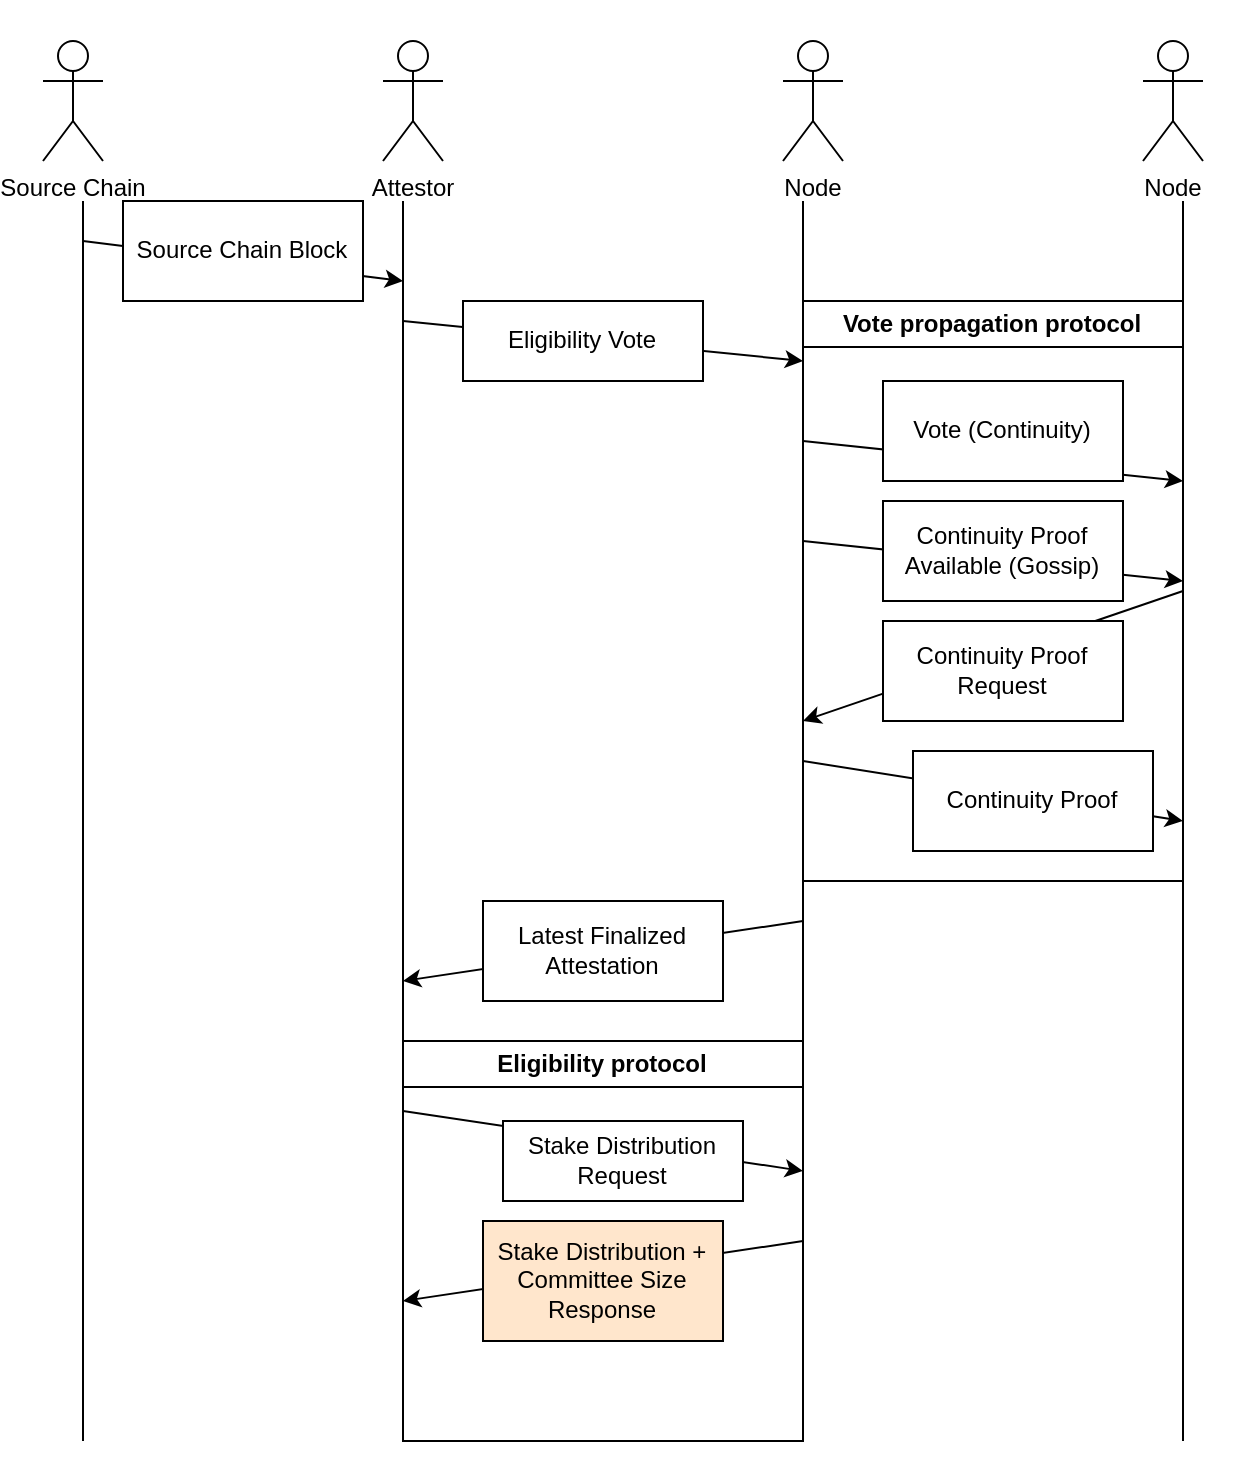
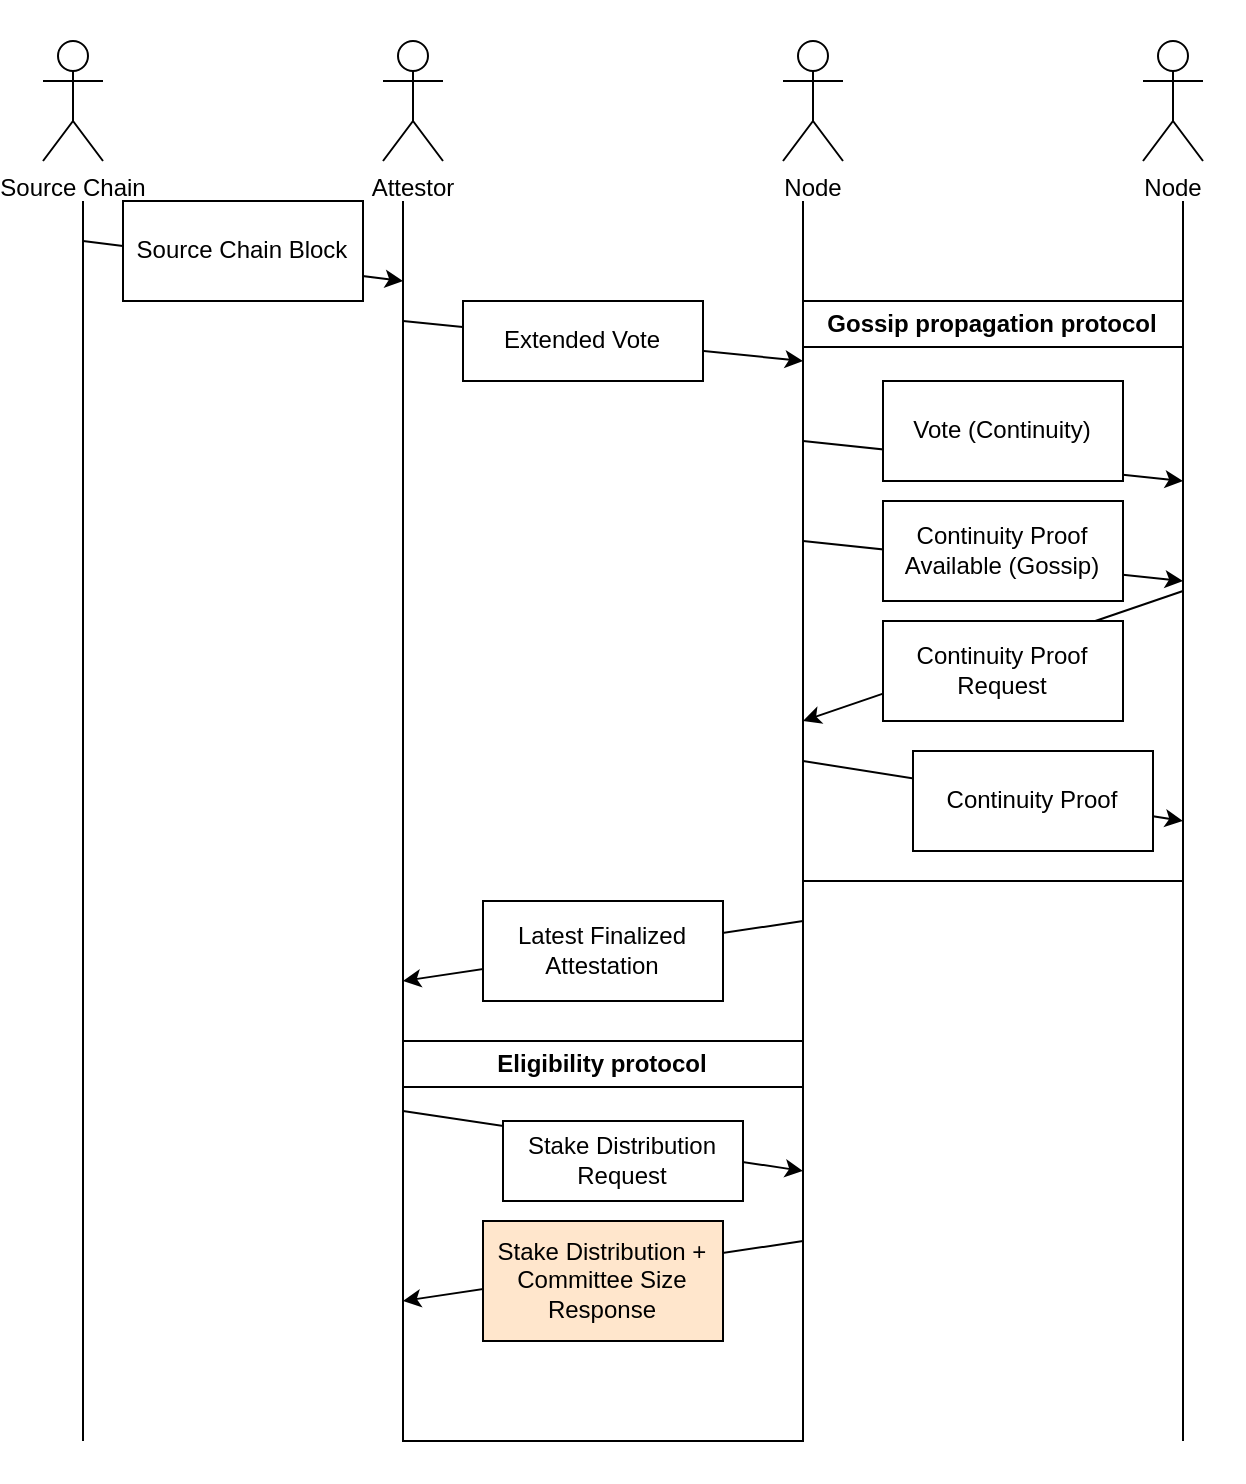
node "Vote propagation protocol": label "Vote propagation protocol" -> "Gossip propagation protocol"
node "Eligibility Vote": label "Eligibility Vote" -> "Extended Vote"
